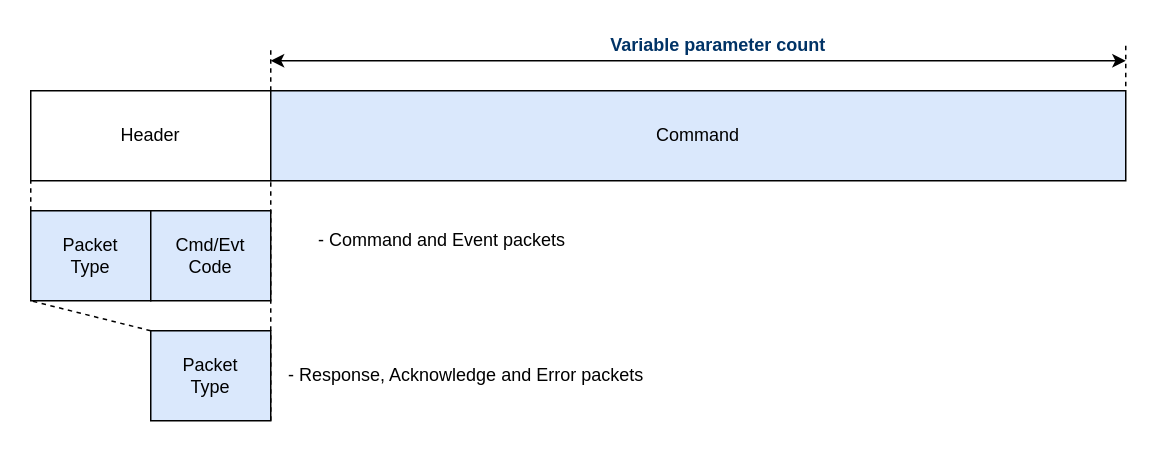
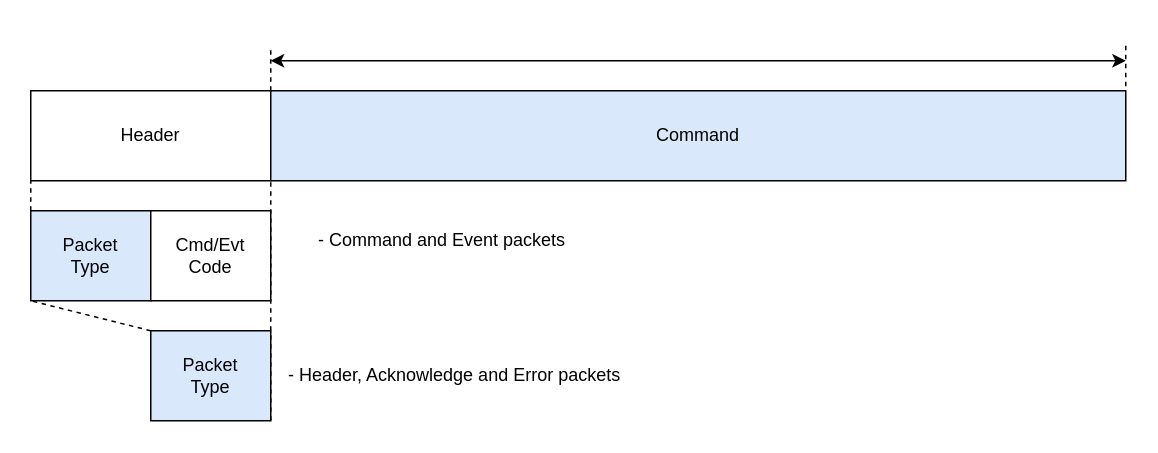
node "Variable parameter count": removed
node "Cmd/Evt Code": fillcolor #dae8fc -> #ffffff
node "- Response, Acknowledge and Error packets": label "- Response, Acknowledge and Error packets" -> "- Header, Acknowledge and Error packets"
